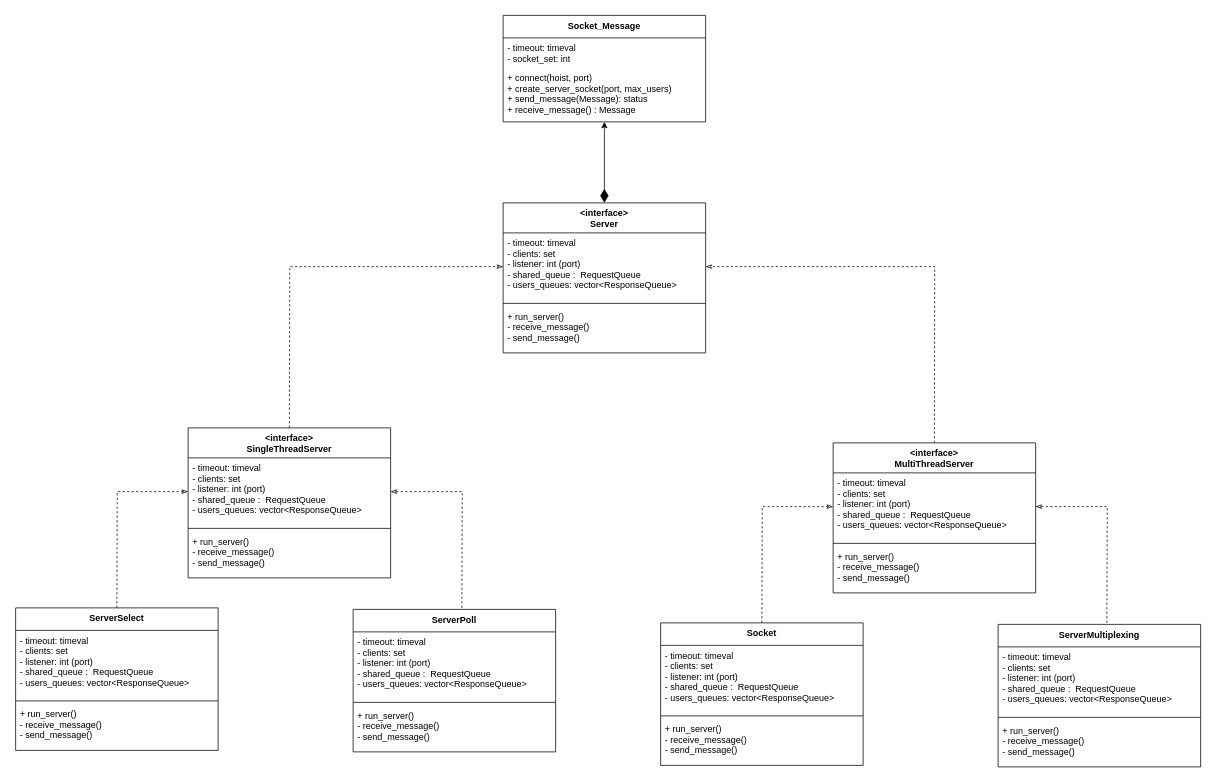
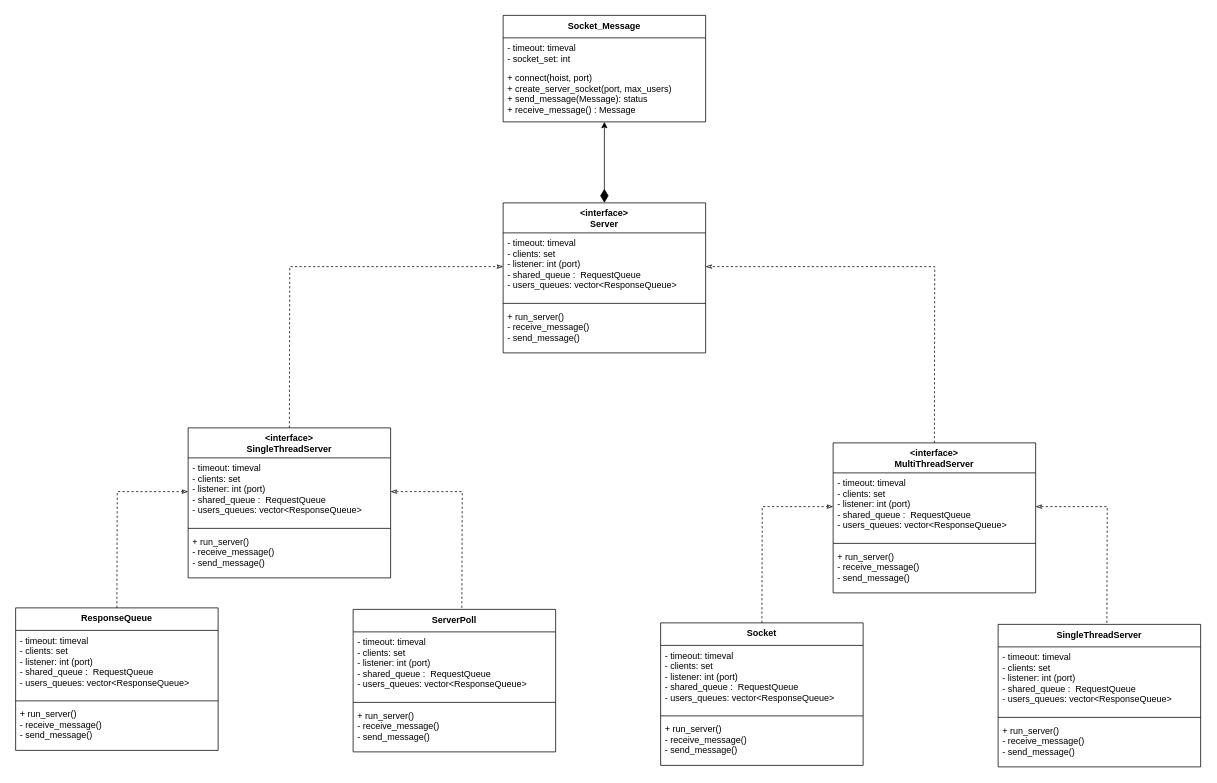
node "ServerSelect": label "ServerSelect" -> "ResponseQueue"
node "ServerMultiplexing": label "ServerMultiplexing" -> "SingleThreadServer"
